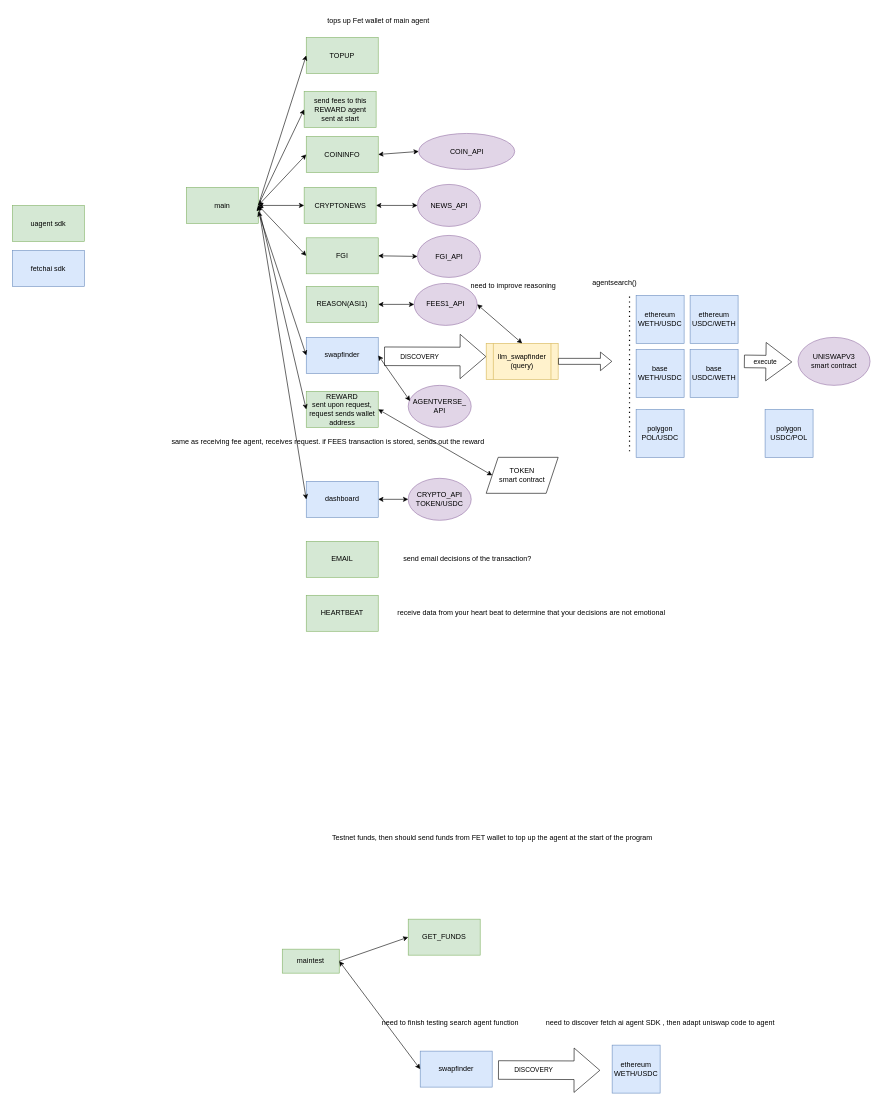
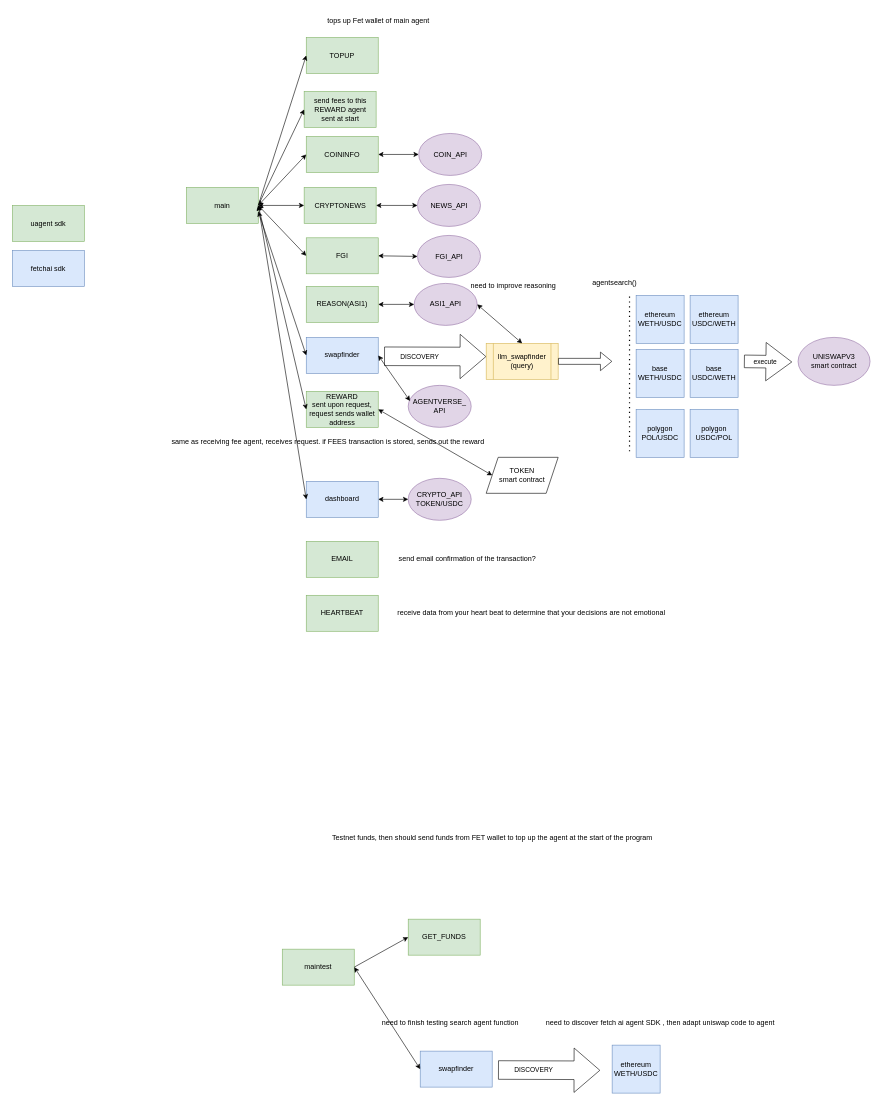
node "COIN_API": size 96x36 -> 63x42
node "FEES1_API": label "FEES1_API" -> "ASI1_API"
node "polygon USDC/POL": moved (789, 434) -> (714, 434)
node "send email decisions of the transaction?": label "send email decisions of the transaction?" -> "send email confirmation of the transaction?"
node "maintest": size 57x24 -> 72x36
